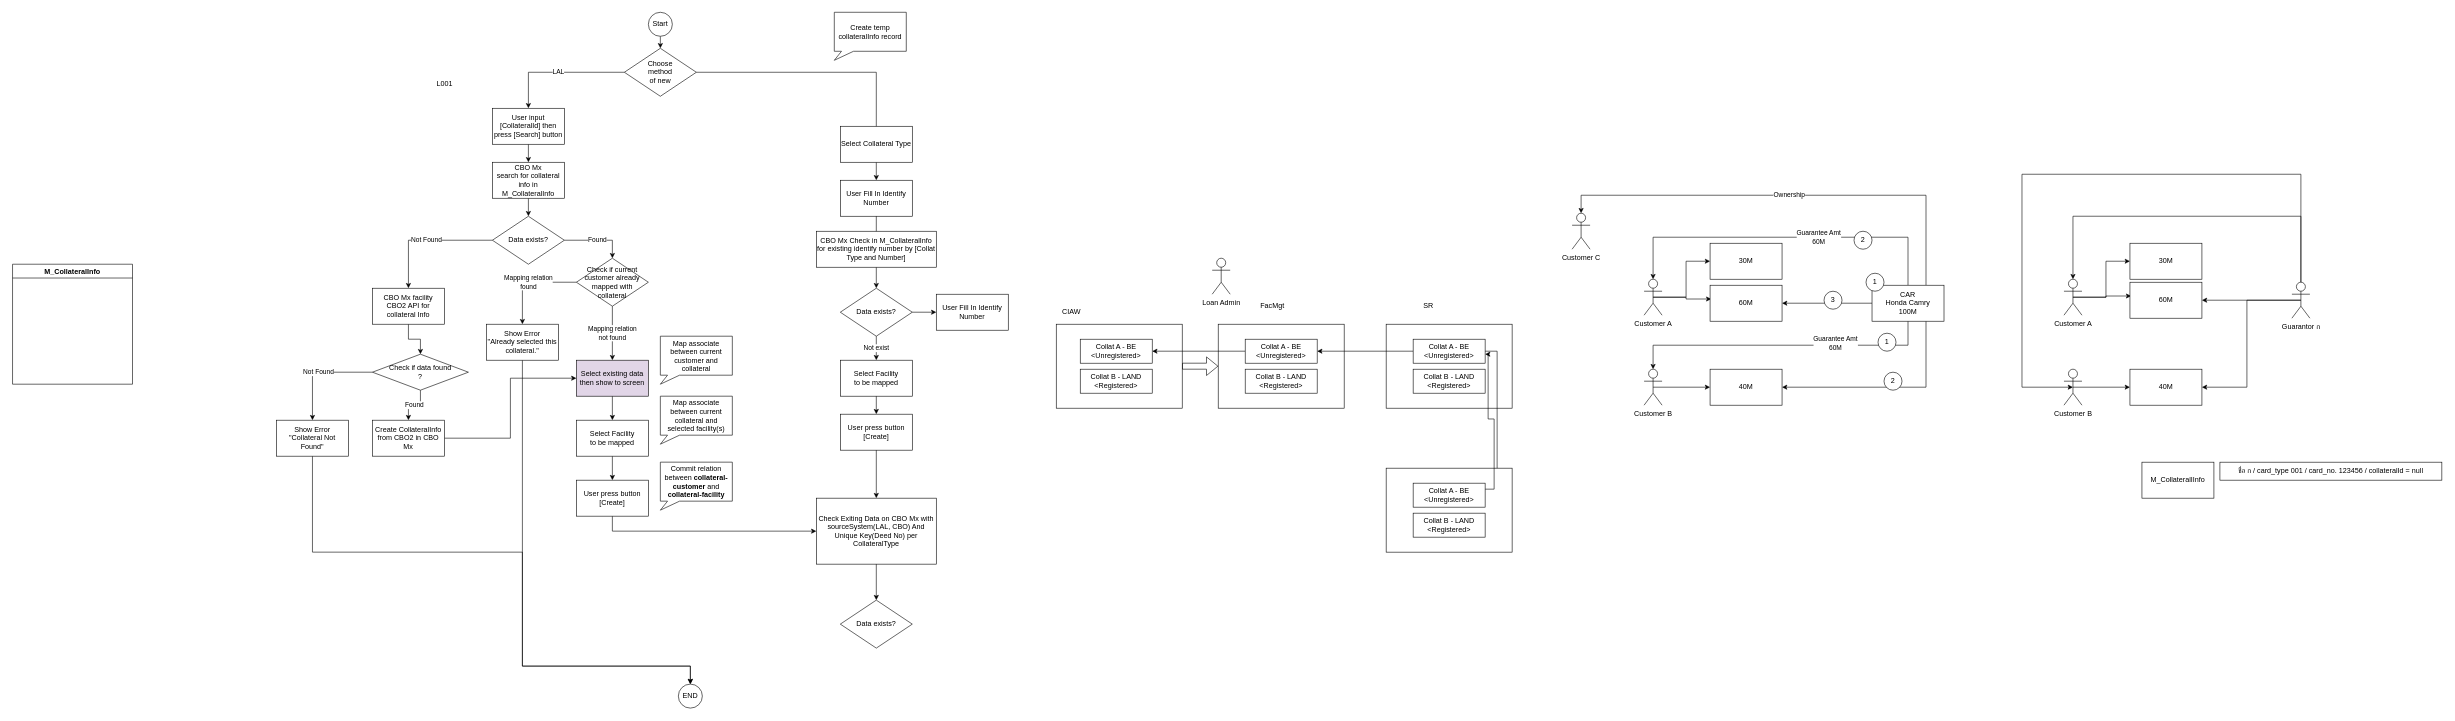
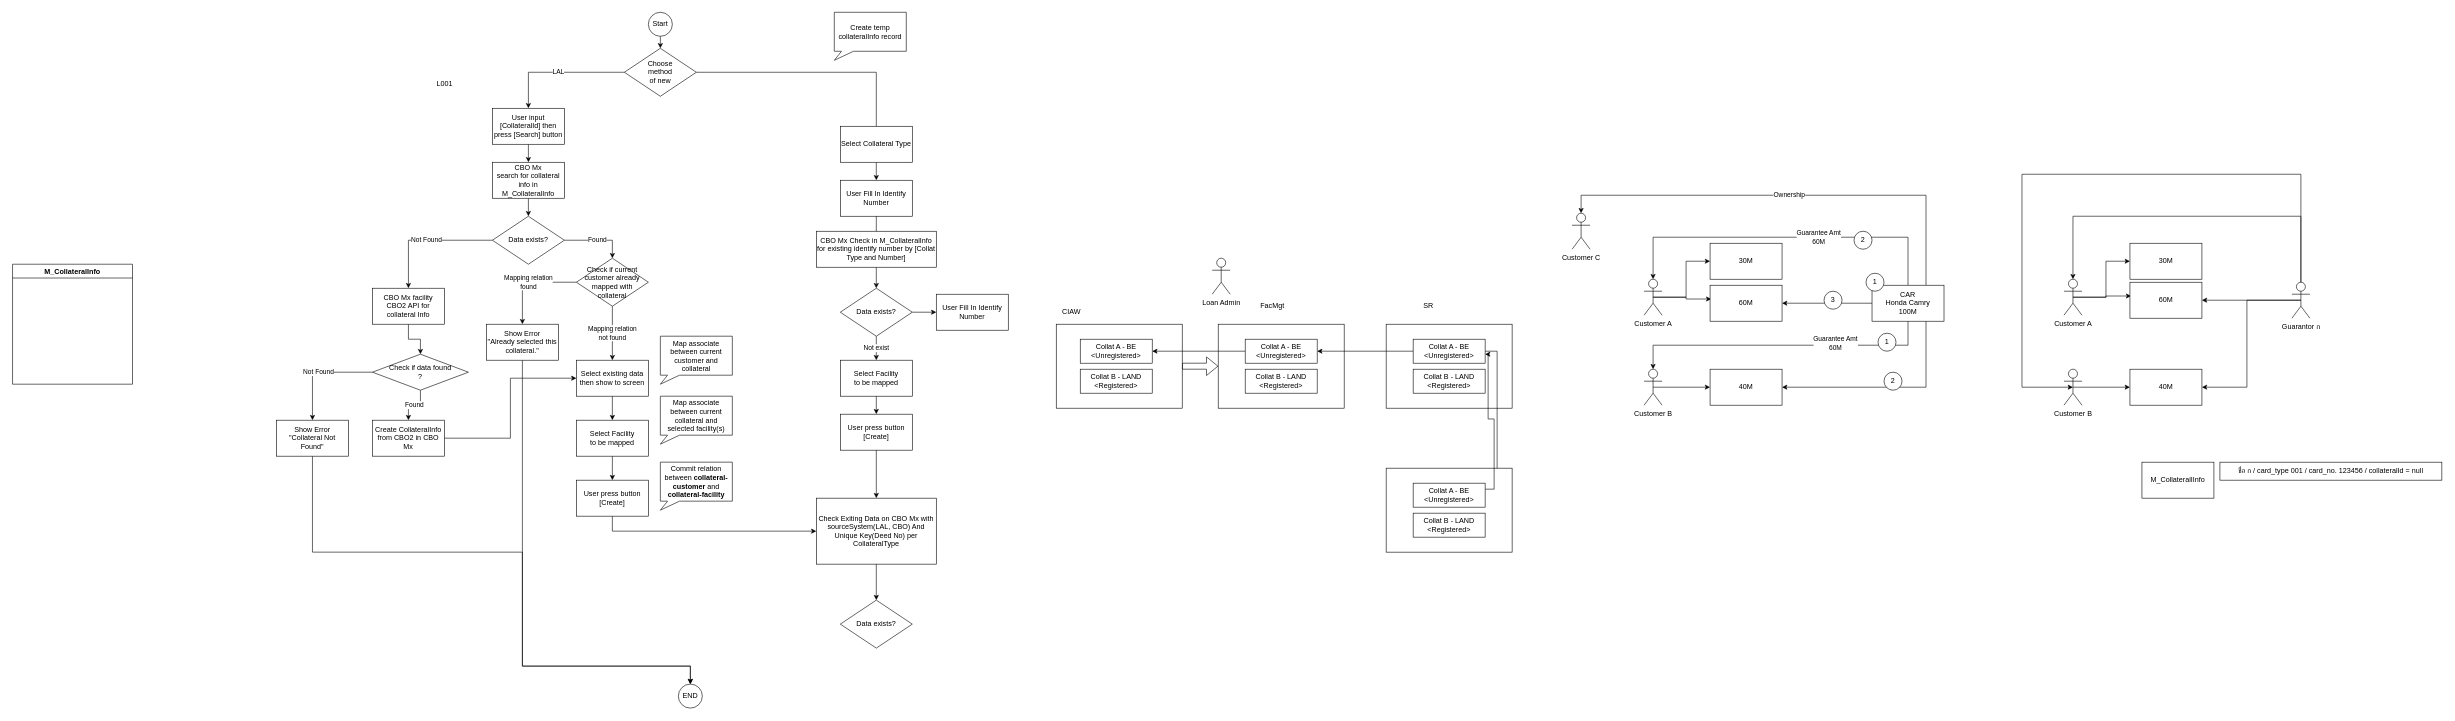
node "Select existing data then show to screen": fillcolor #e1d5e7 -> #ffffff
